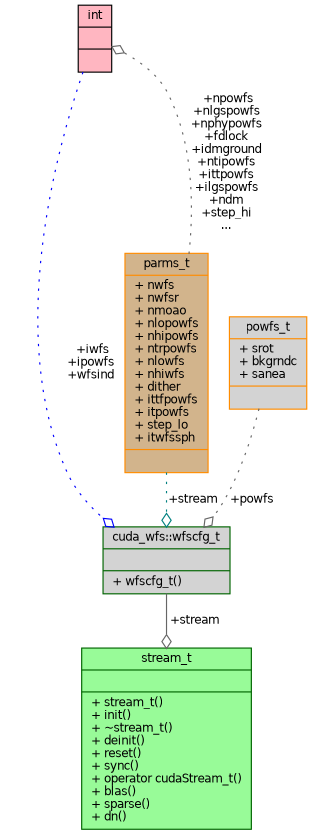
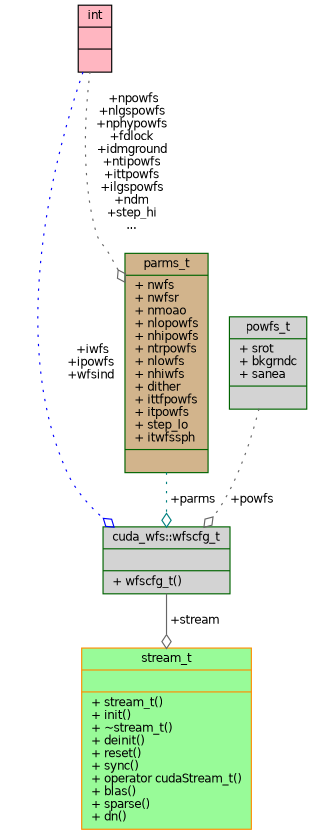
edge "parms_t" -> "int": reversed
node "parms_t": color darkorange -> darkgreen
node "powfs_t": color darkorange -> darkgreen
edge "parms_t" -> "cuda_wfs::wfscfg_t": label " +stream" -> " +parms"
node "stream_t": color darkgreen -> darkorange
